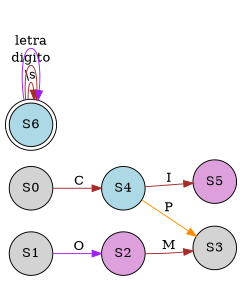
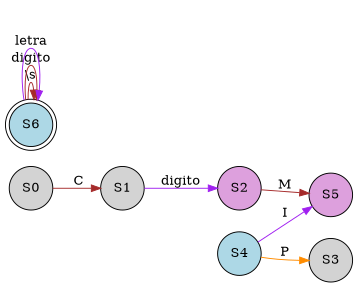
edge "S4" -> "S5": color brown -> purple
edge "S0" -> "S4": now "S0" -> "S1"
edge "S1" -> "S2": label "O" -> "digito"
edge "S2" -> "S3": now "S2" -> "S5"
